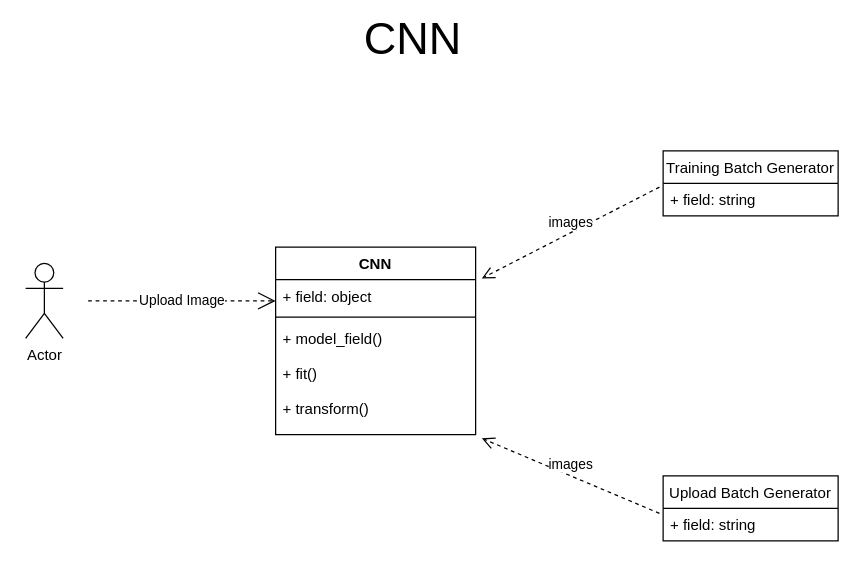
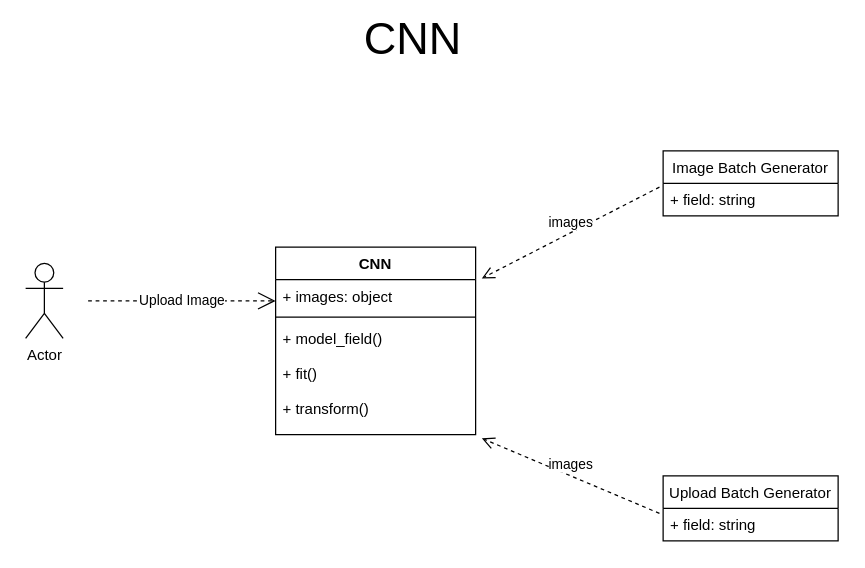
node "Training Batch Generator": label "Training Batch Generator" -> "Image Batch Generator"
node "+ field: object": label "+ field: object" -> "+ images: object"
